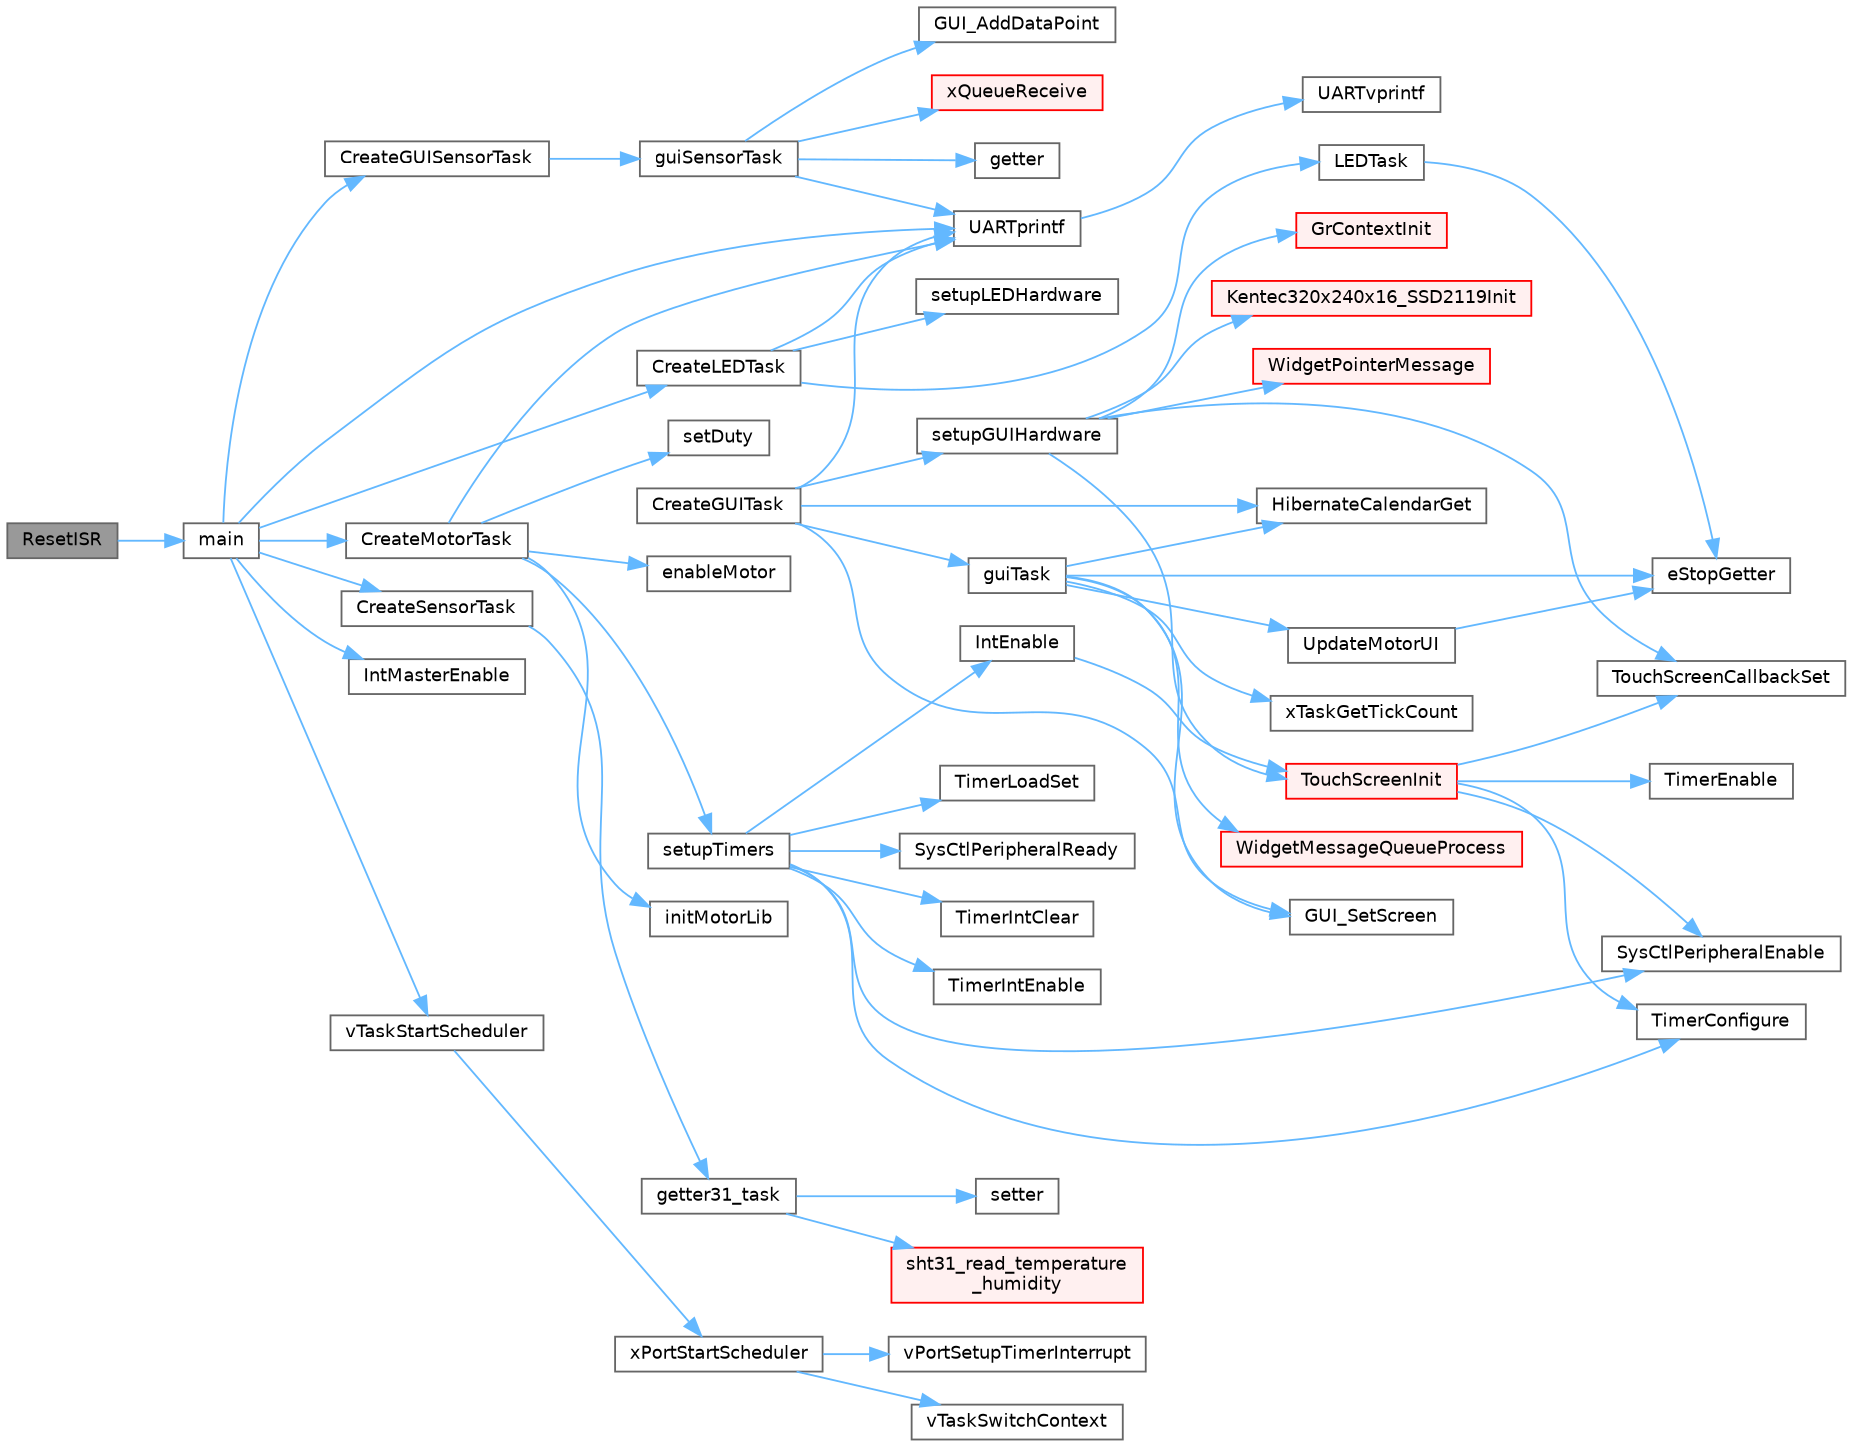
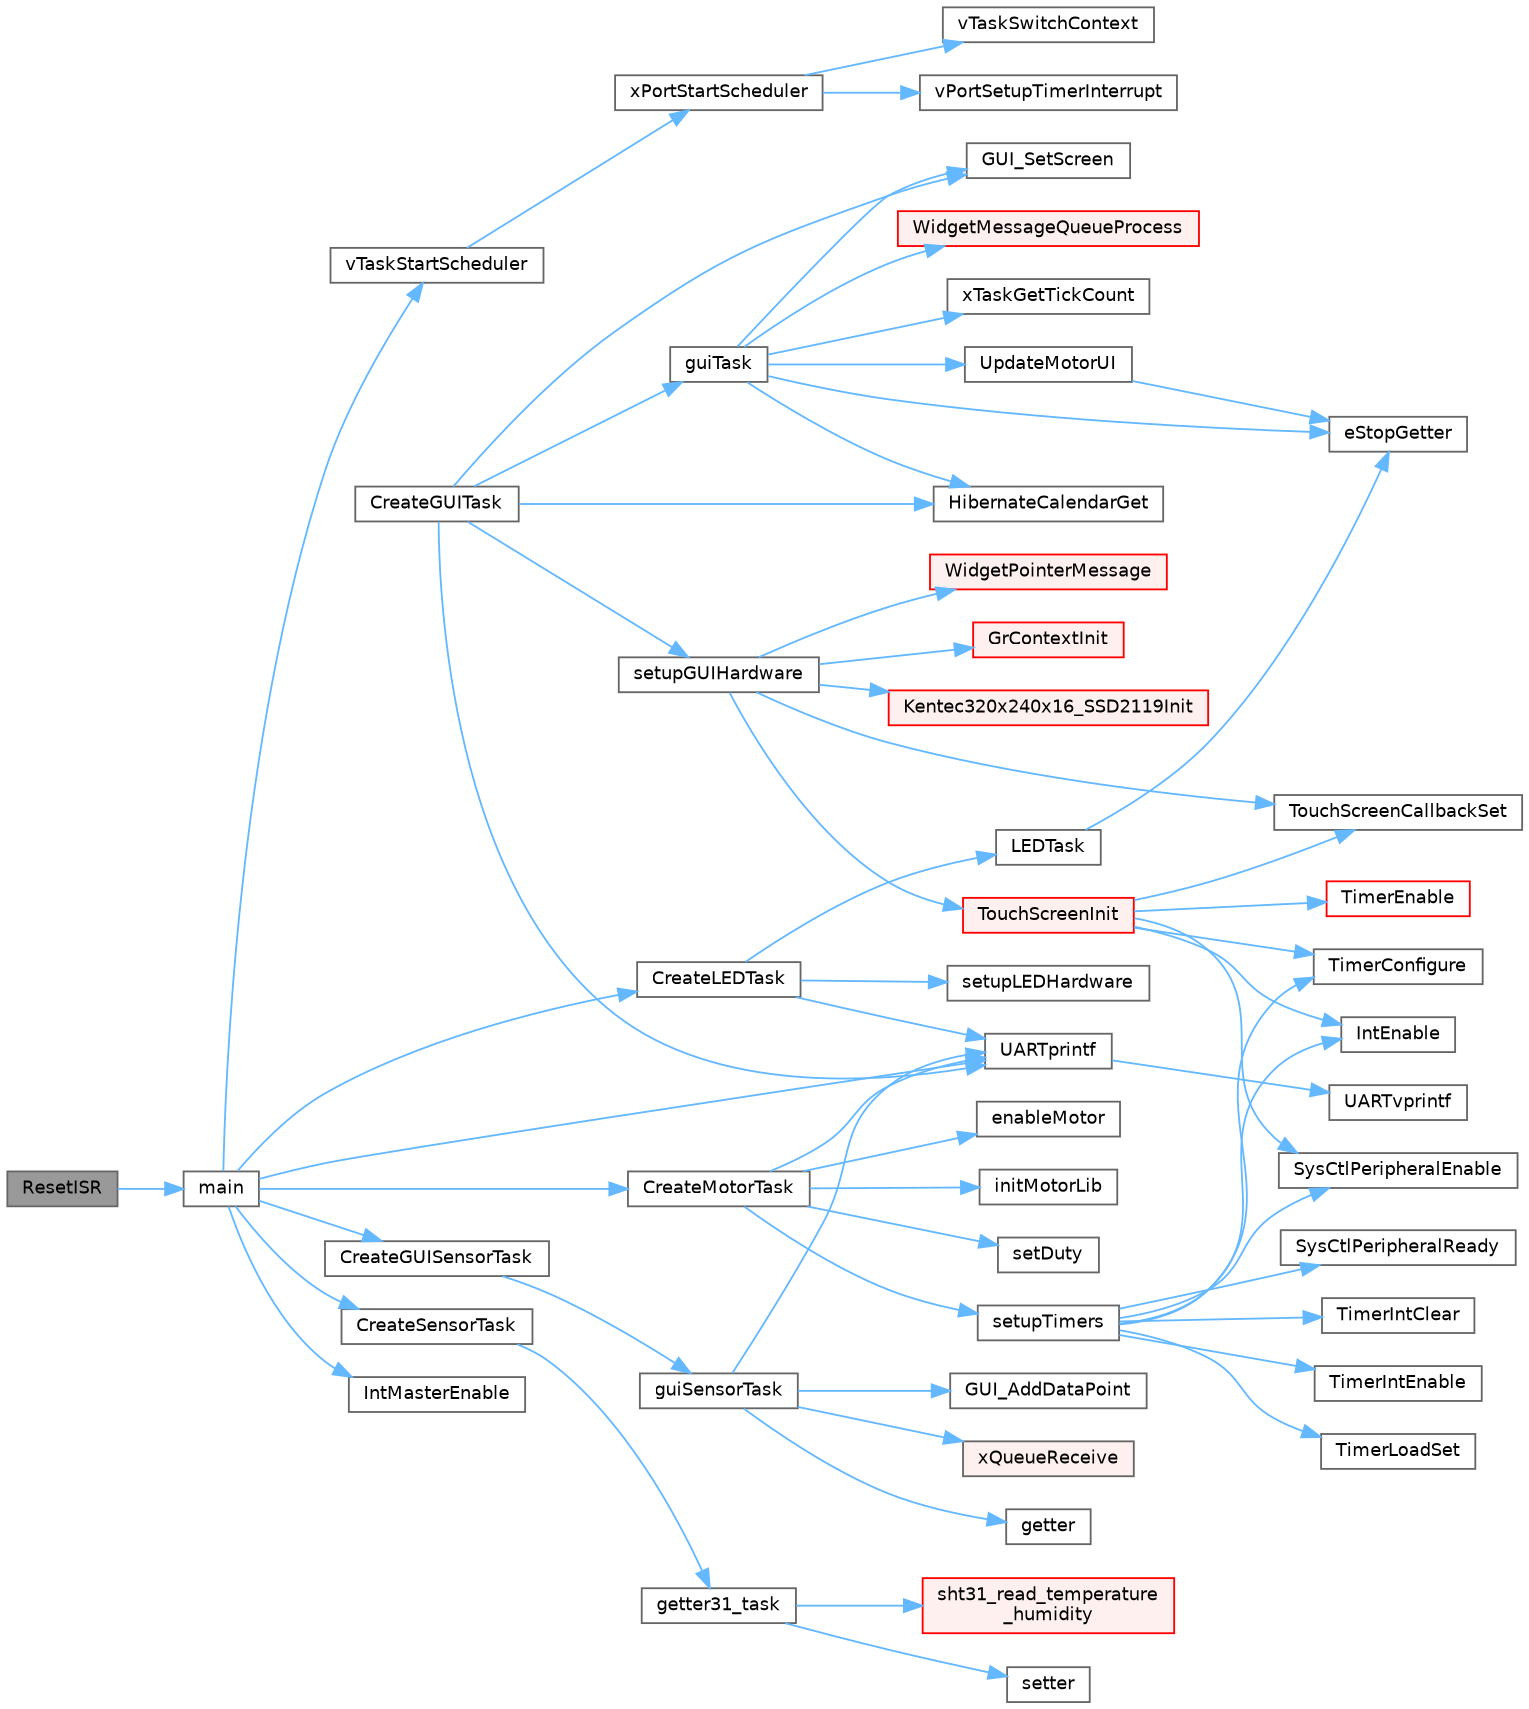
node "xQueueReceive": color red -> grey40
edge "IntEnable" -> "TouchScreenInit": reversed
node "TimerEnable": color grey40 -> red
